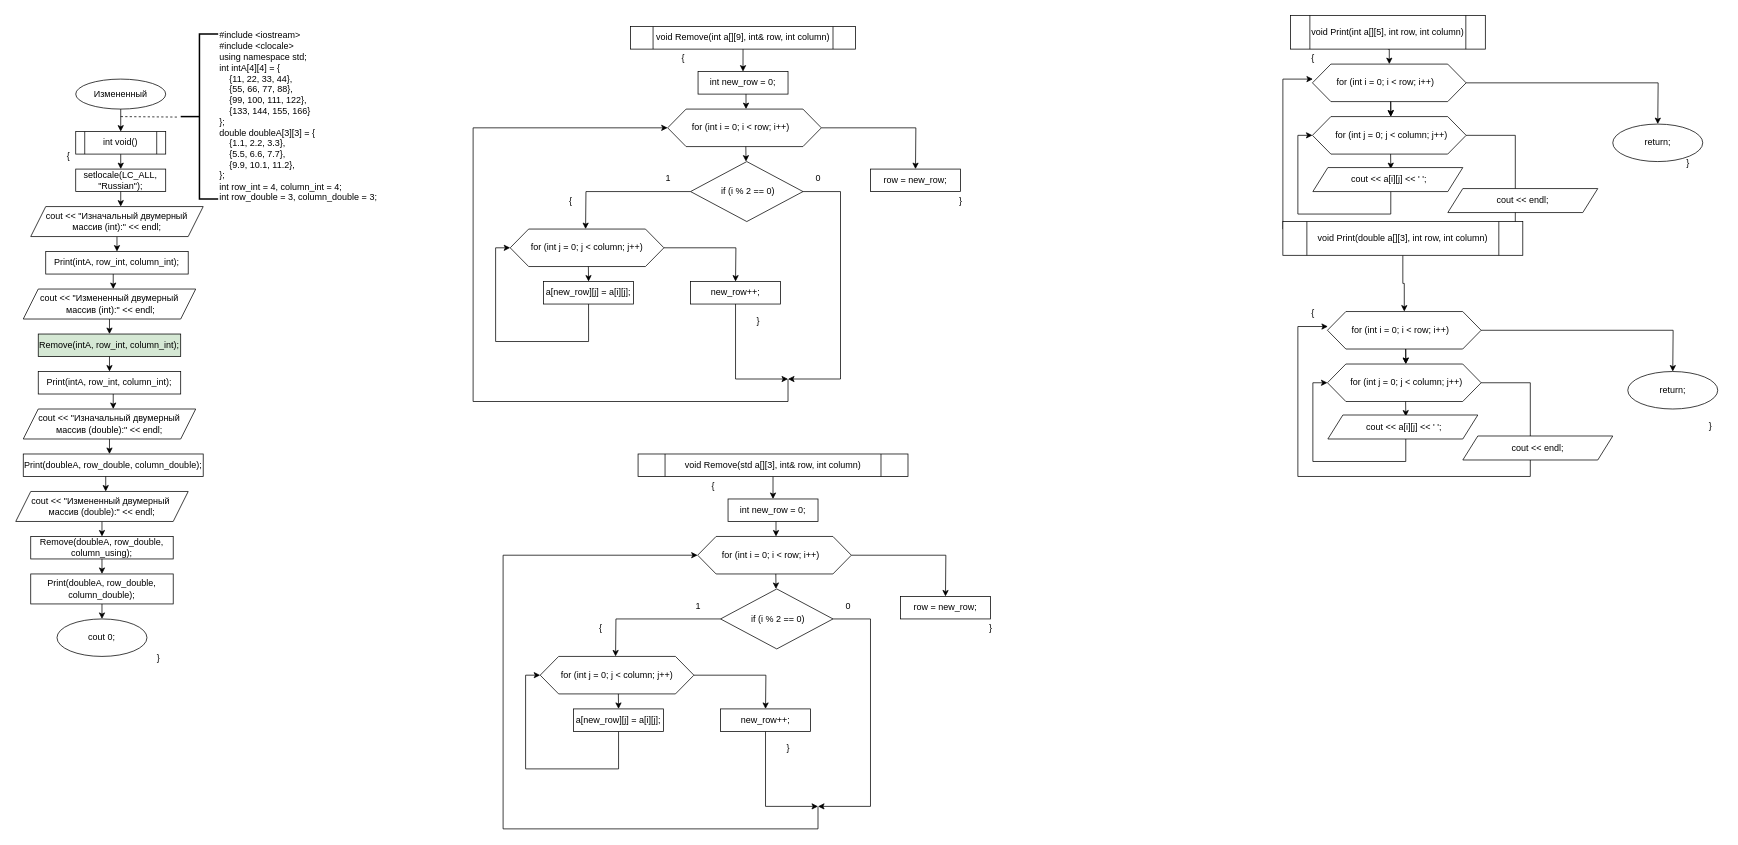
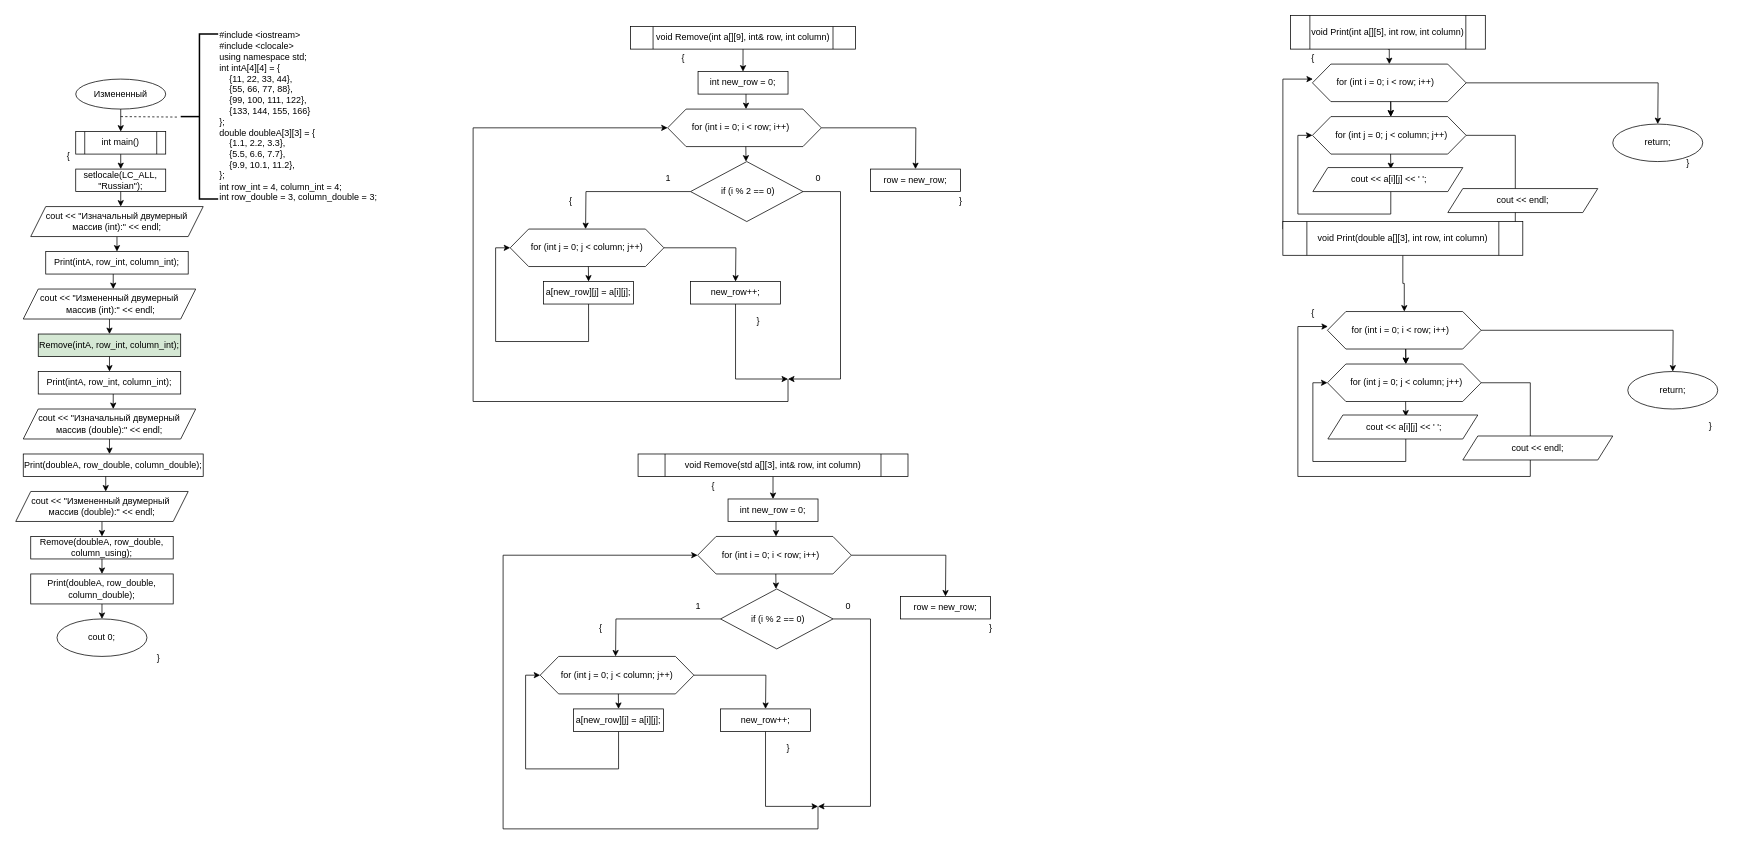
node "int void()": label "int void()" -> "int main()"
